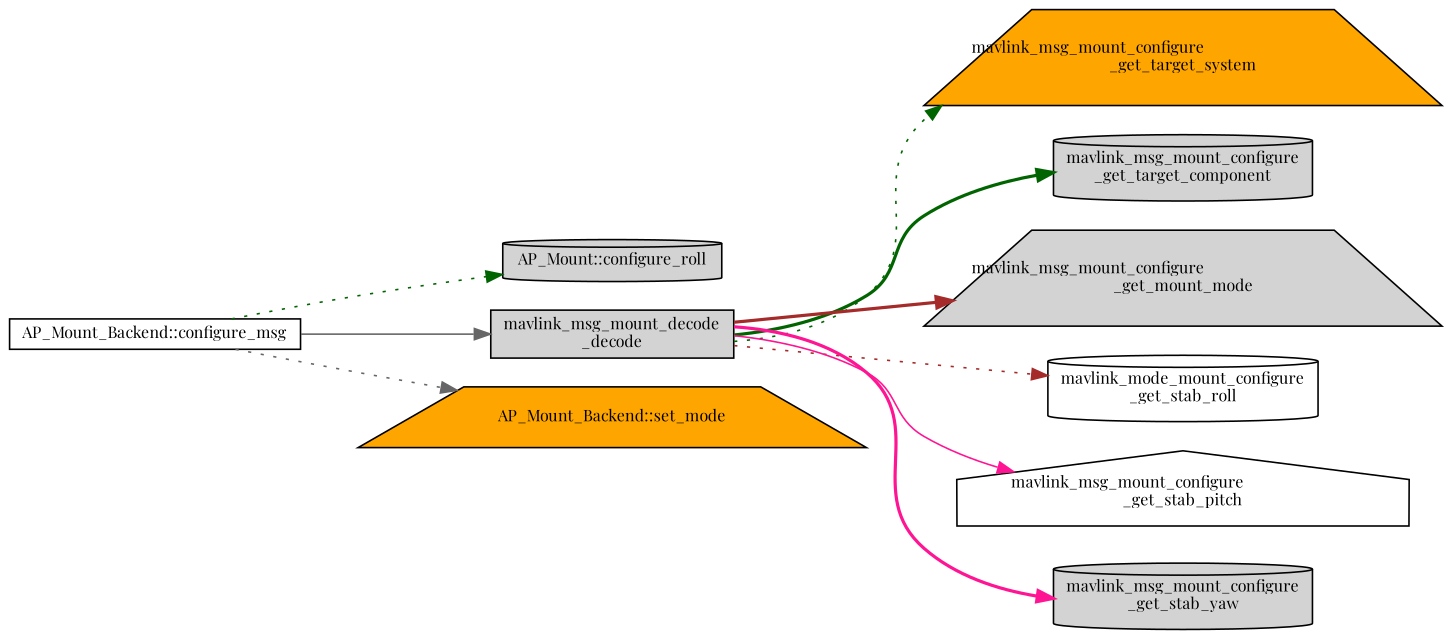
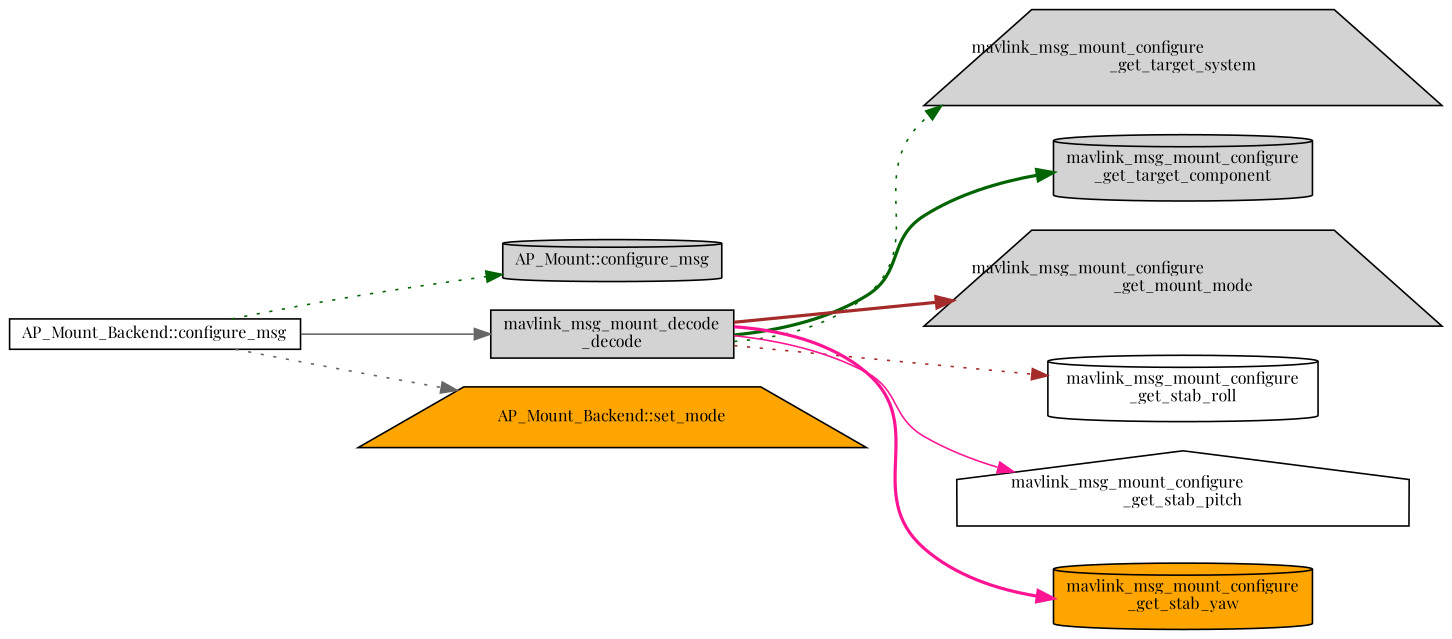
node "mavlink_msg_mount_configure _get_target_system": fillcolor orange -> lightgrey
node "AP_Mount::configure_roll": label "AP_Mount::configure_roll" -> "AP_Mount::configure_msg"
node "mavlink_mode_mount_configure _get_stab_roll": label "mavlink_mode_mount_configure _get_stab_roll" -> "mavlink_msg_mount_configure _get_stab_roll"
node "mavlink_msg_mount_configure _get_stab_yaw": fillcolor lightgrey -> orange
